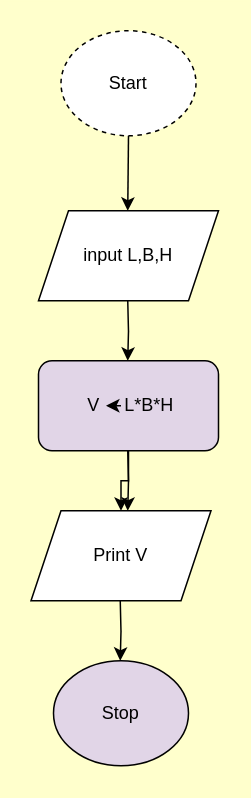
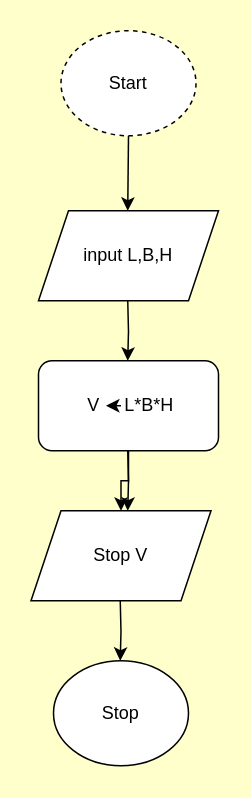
node "V L*B*H": fillcolor #e1d5e7 -> #ffffff
node "Print V": label "Print V" -> "Stop V"
node "Stop": fillcolor #e1d5e7 -> #ffffff
